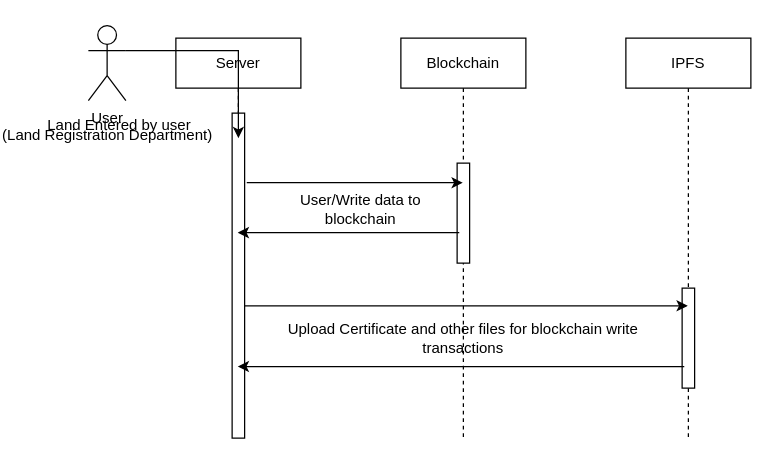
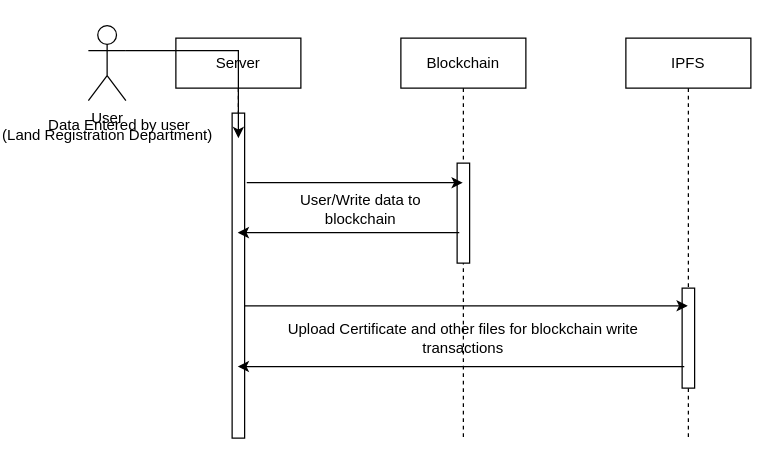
node "Land Entered by user": label "Land Entered by user" -> "Data Entered by user"
